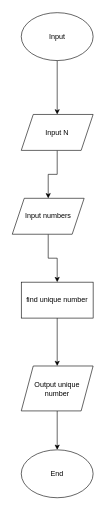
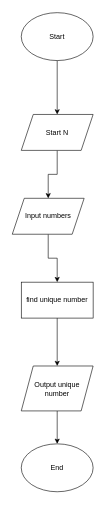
node "Input": label "Input" -> "Start"
node "Input N": label "Input N" -> "Start N"
node "End": moved (57, 474) -> (57, 468)
